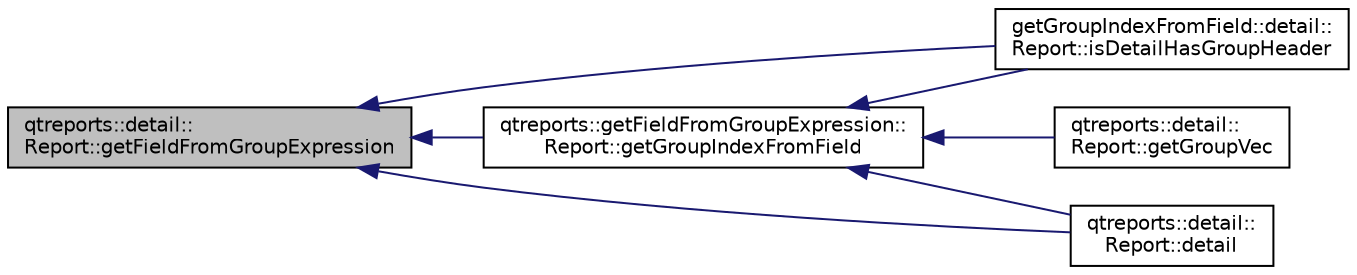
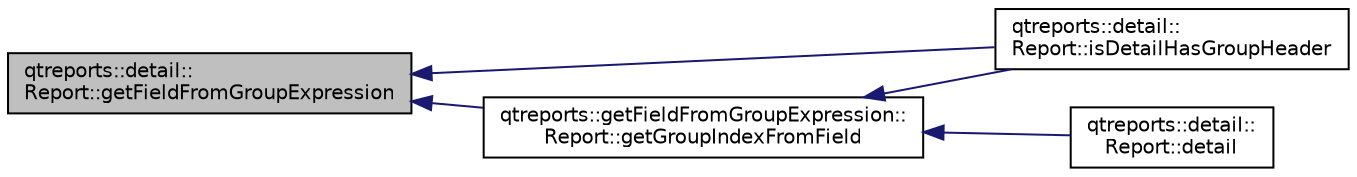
node "getGroupIndexFromField::detail:: Report::isDetailHasGroupHeader": label "getGroupIndexFromField::detail:: Report::isDetailHasGroupHeader" -> "qtreports::detail:: Report::isDetailHasGroupHeader"
node "qtreports::detail:: Report::getGroupVec": removed
edge "qtreports::detail:: Report::detail" -> "qtreports::detail:: Report::getFieldFromGroupExpression": removed
